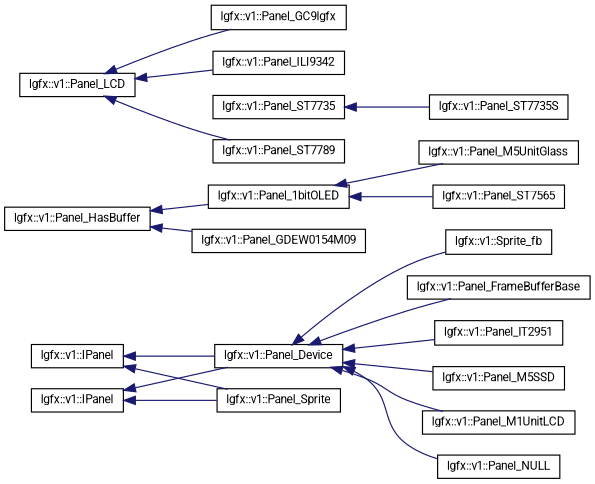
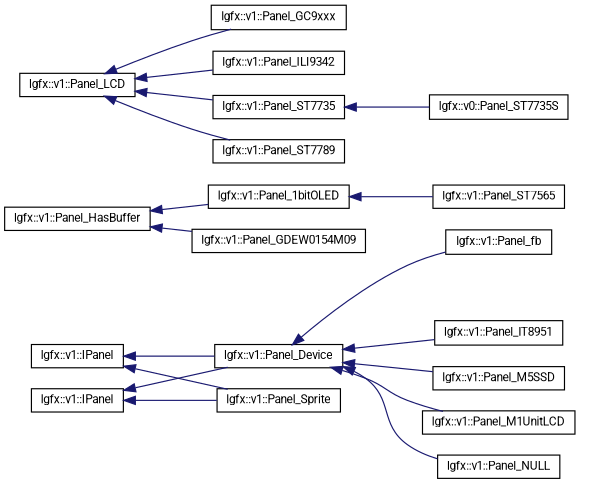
node "lgfx::v1::Panel_GC9lgfx": label "lgfx::v1::Panel_GC9lgfx" -> "lgfx::v1::Panel_GC9xxx"
edge "lgfx::v1::Panel_ST7735" -> "lgfx::v1::Panel_LCD": added
node "lgfx::v1::Panel_ST7735S": label "lgfx::v1::Panel_ST7735S" -> "lgfx::v0::Panel_ST7735S"
node "lgfx::v1::Panel_M5UnitGlass": removed
node "lgfx::v1::Sprite_fb": label "lgfx::v1::Sprite_fb" -> "lgfx::v1::Panel_fb"
node "lgfx::v1::Panel_FrameBufferBase": removed
node "lgfx::v1::Panel_IT2951": label "lgfx::v1::Panel_IT2951" -> "lgfx::v1::Panel_IT8951"
